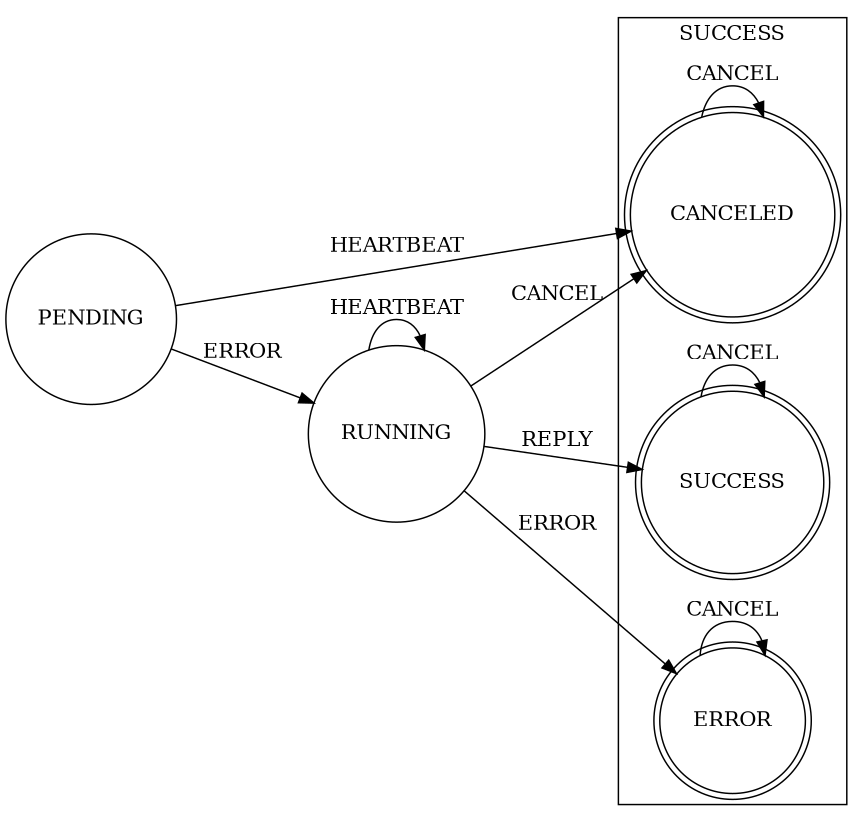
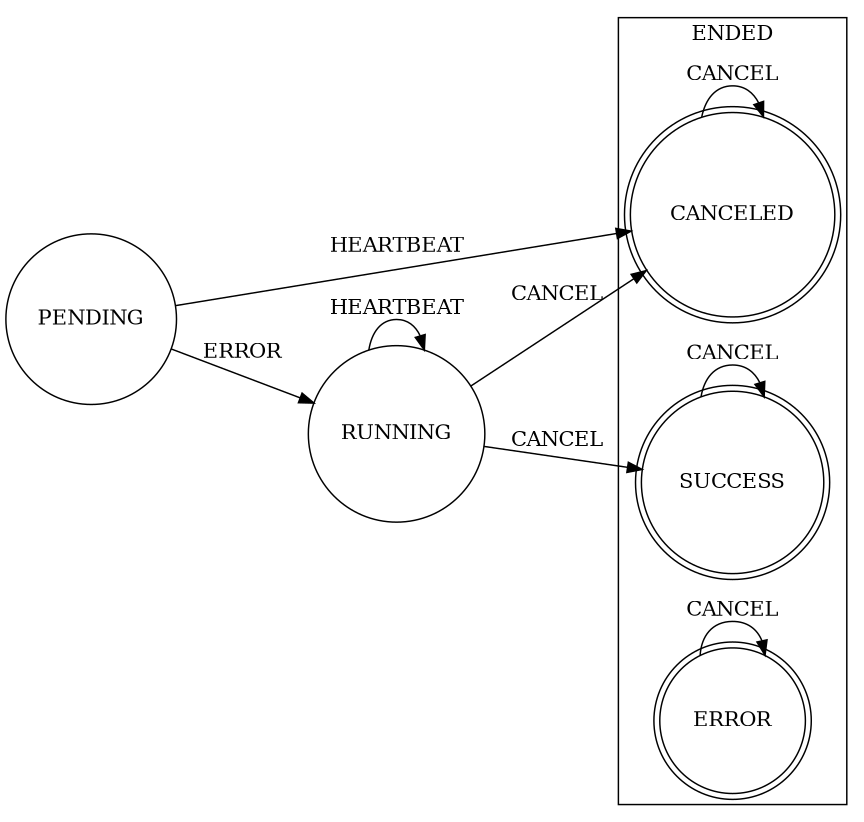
cluster "SUCCESS": label "SUCCESS" -> "ENDED"
edge "RUNNING" -> "SUCCESS": label "REPLY" -> "CANCEL"
edge "RUNNING" -> "ERROR": removed, label "ERROR"
